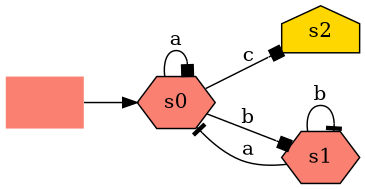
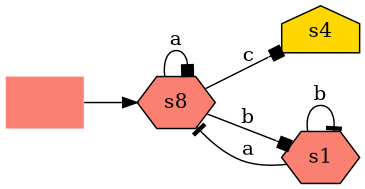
node "s2": label "s2" -> "s4"
node "s0": label "s0" -> "s8"
